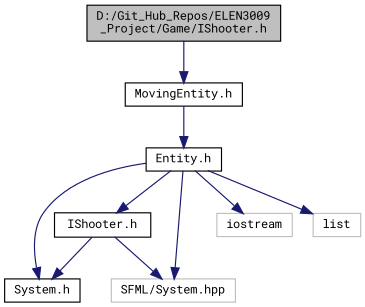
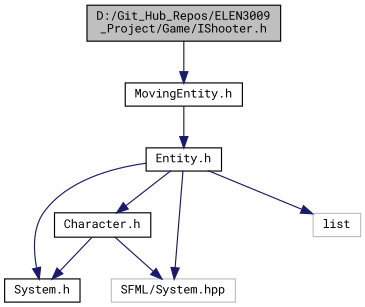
node "IShooter.h": label "IShooter.h" -> "Character.h"
node "iostream": removed
